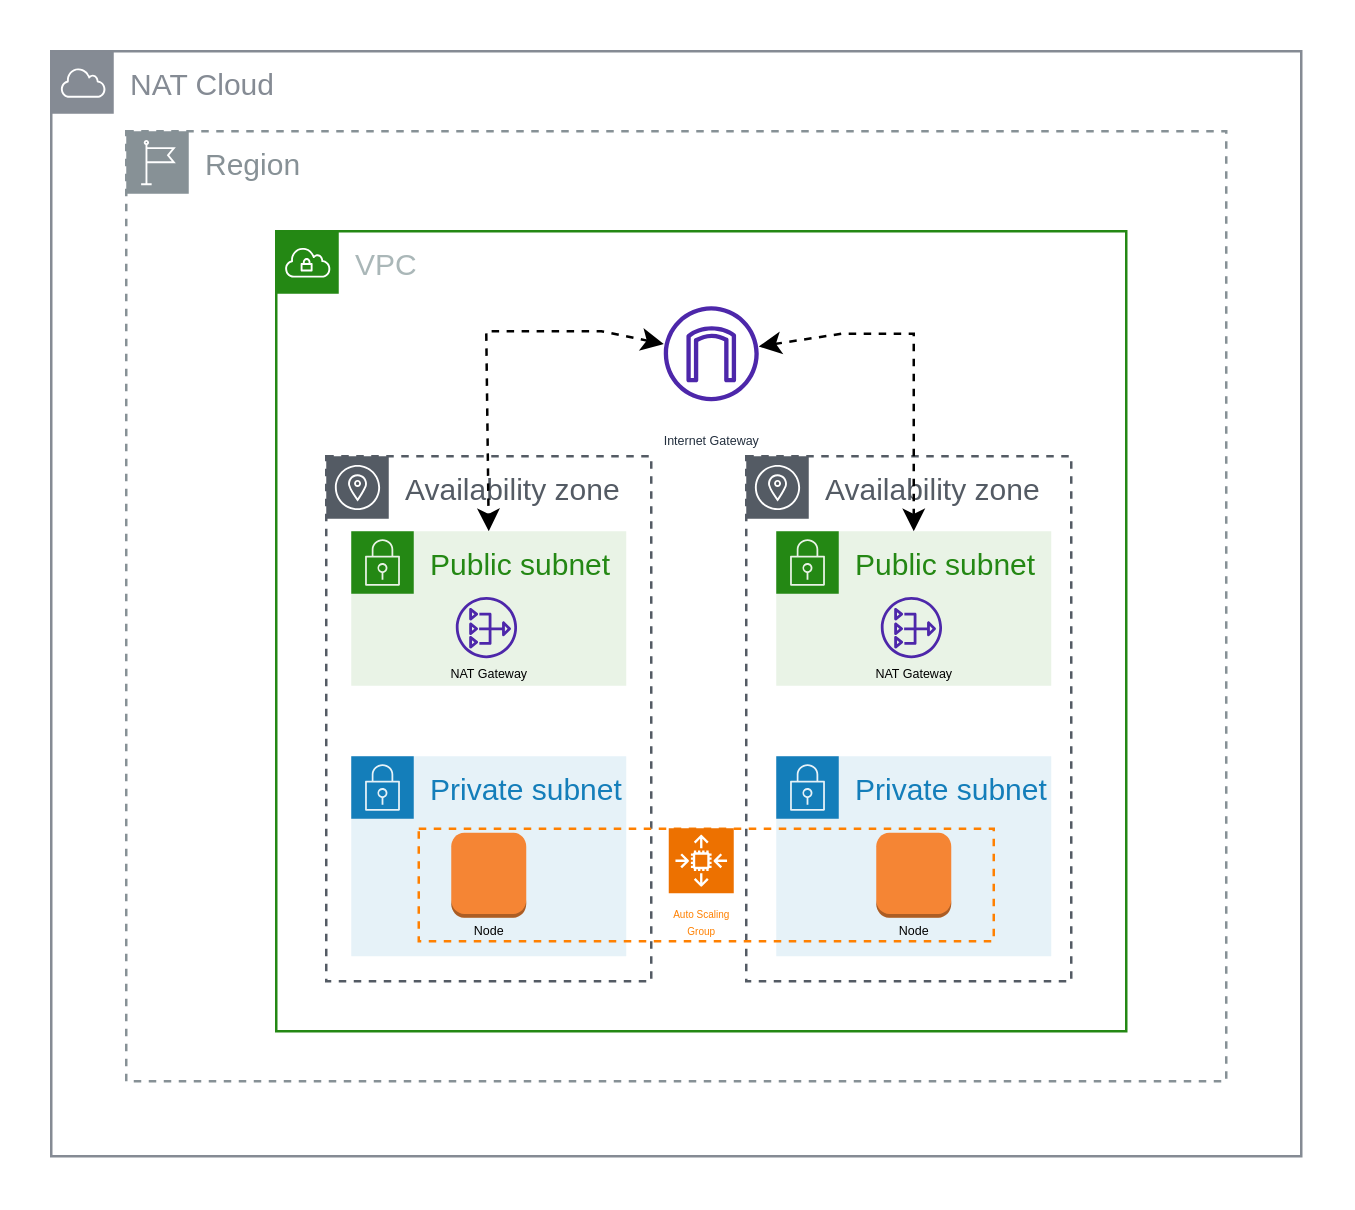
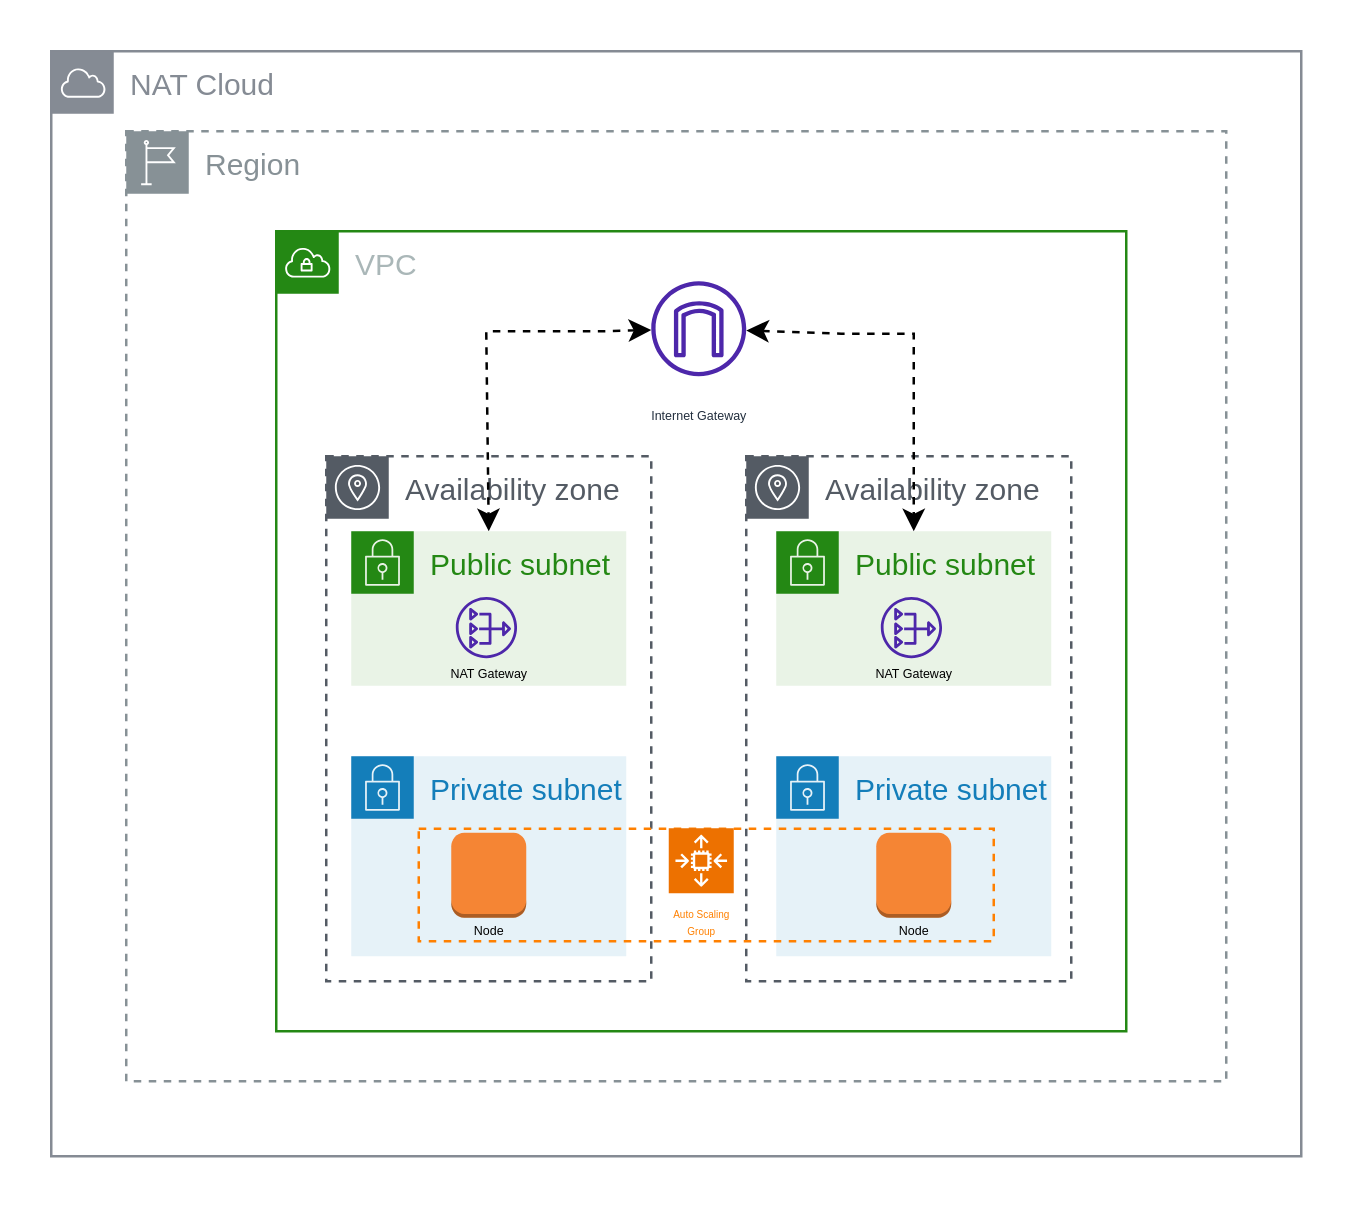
node "Internet Gateway": moved (711, 354) -> (699, 329)
